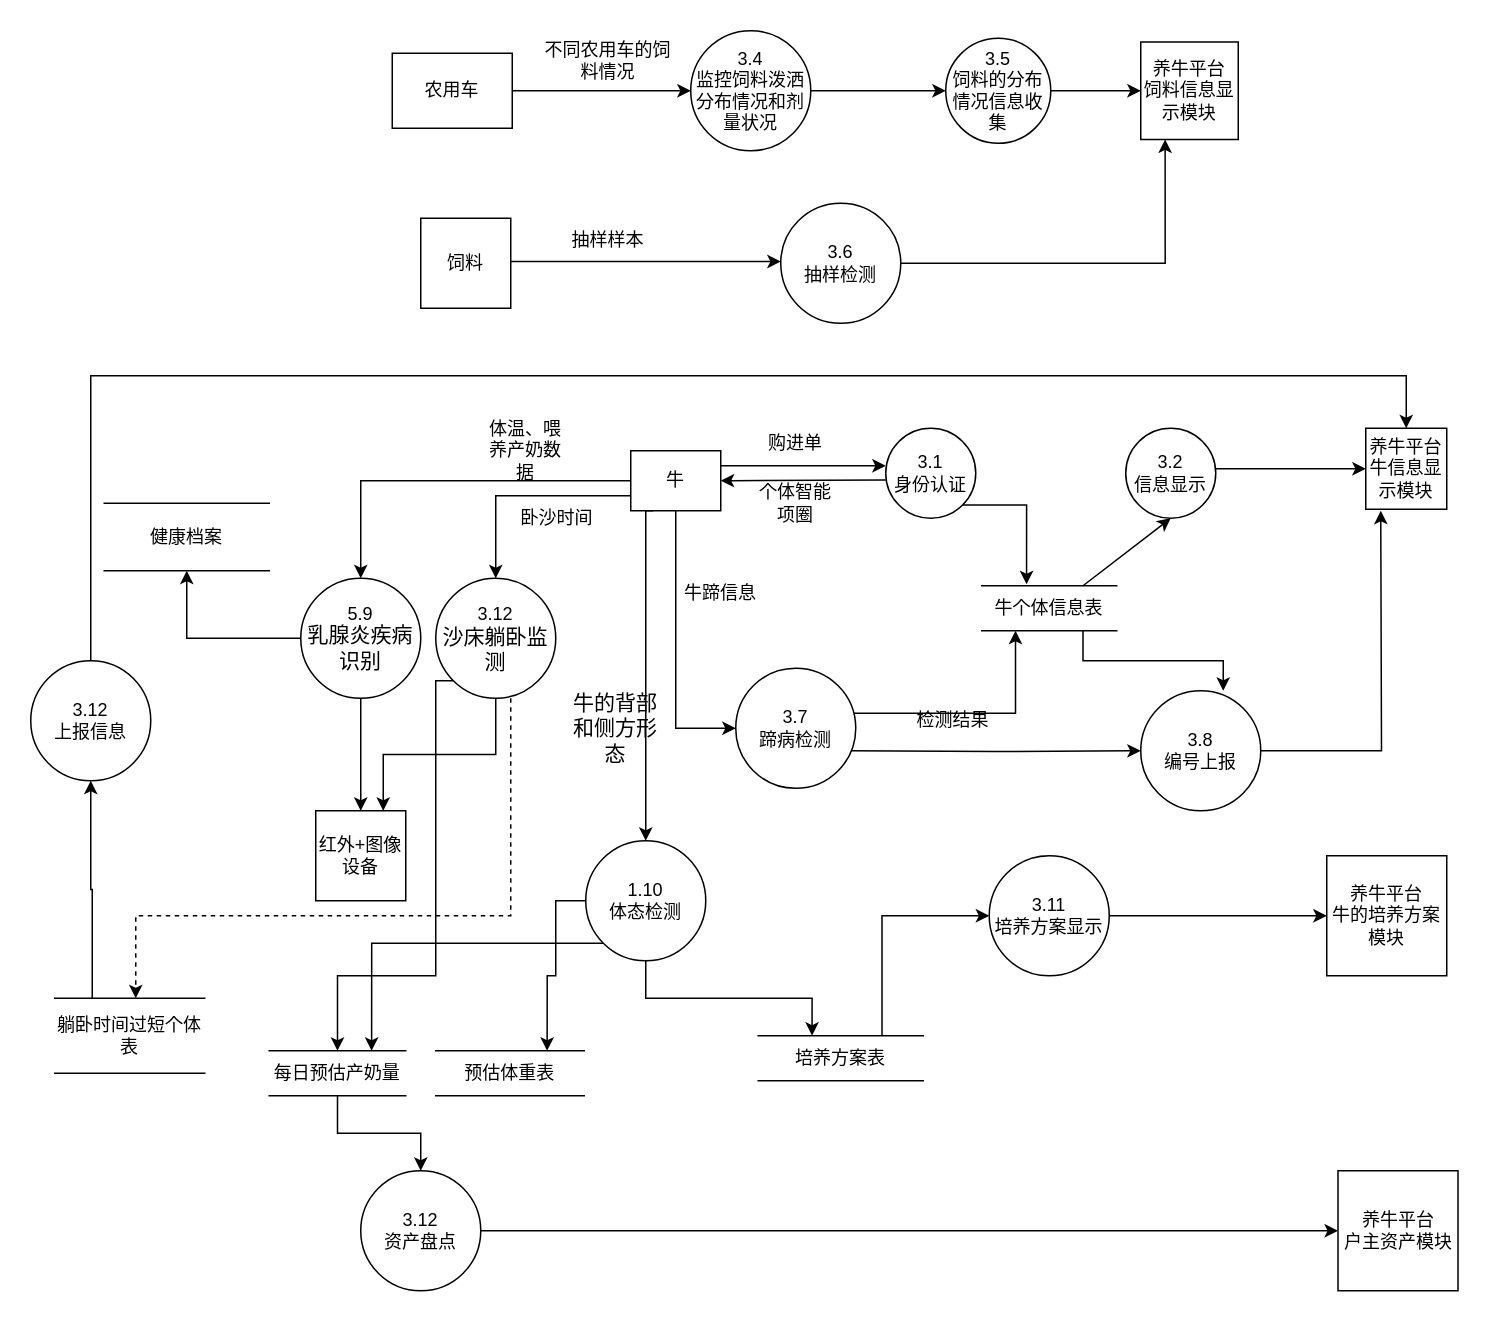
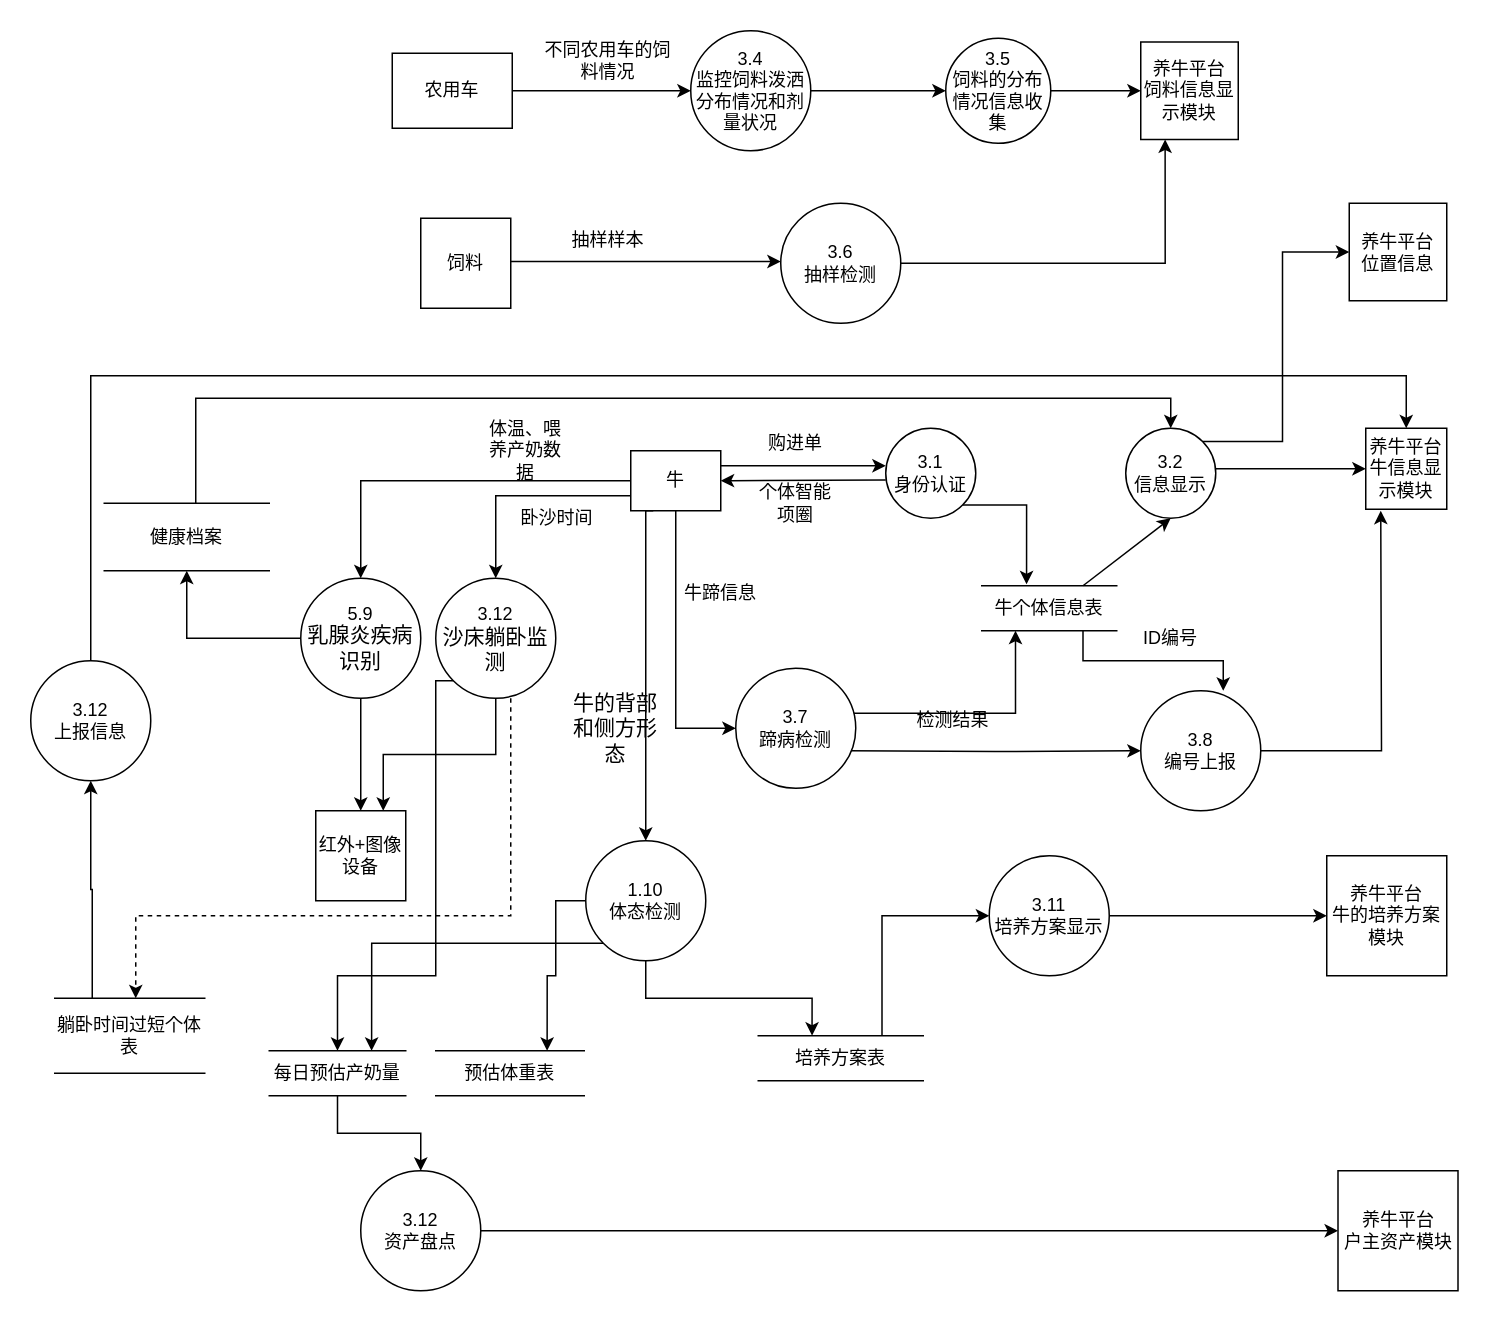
node "养牛平台 位置信息": added
edge "3.2 信息显示" -> "养牛平台 位置信息": added
edge "健康档案" -> "3.2 信息显示": added
node "ID编号": added
